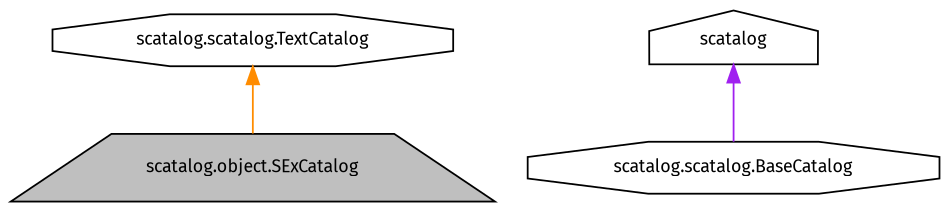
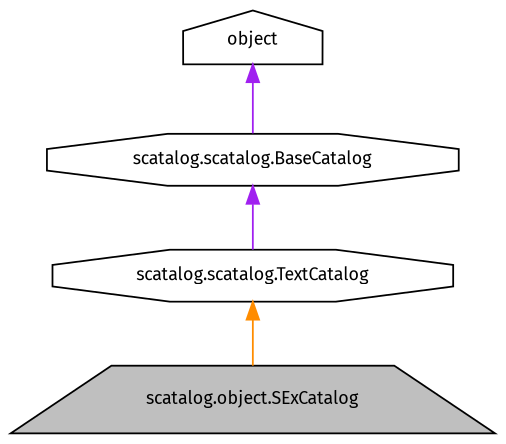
node "scatalog": label "scatalog" -> "object"
edge "scatalog.scatalog.TextCatalog" -> "scatalog.scatalog.BaseCatalog": added
